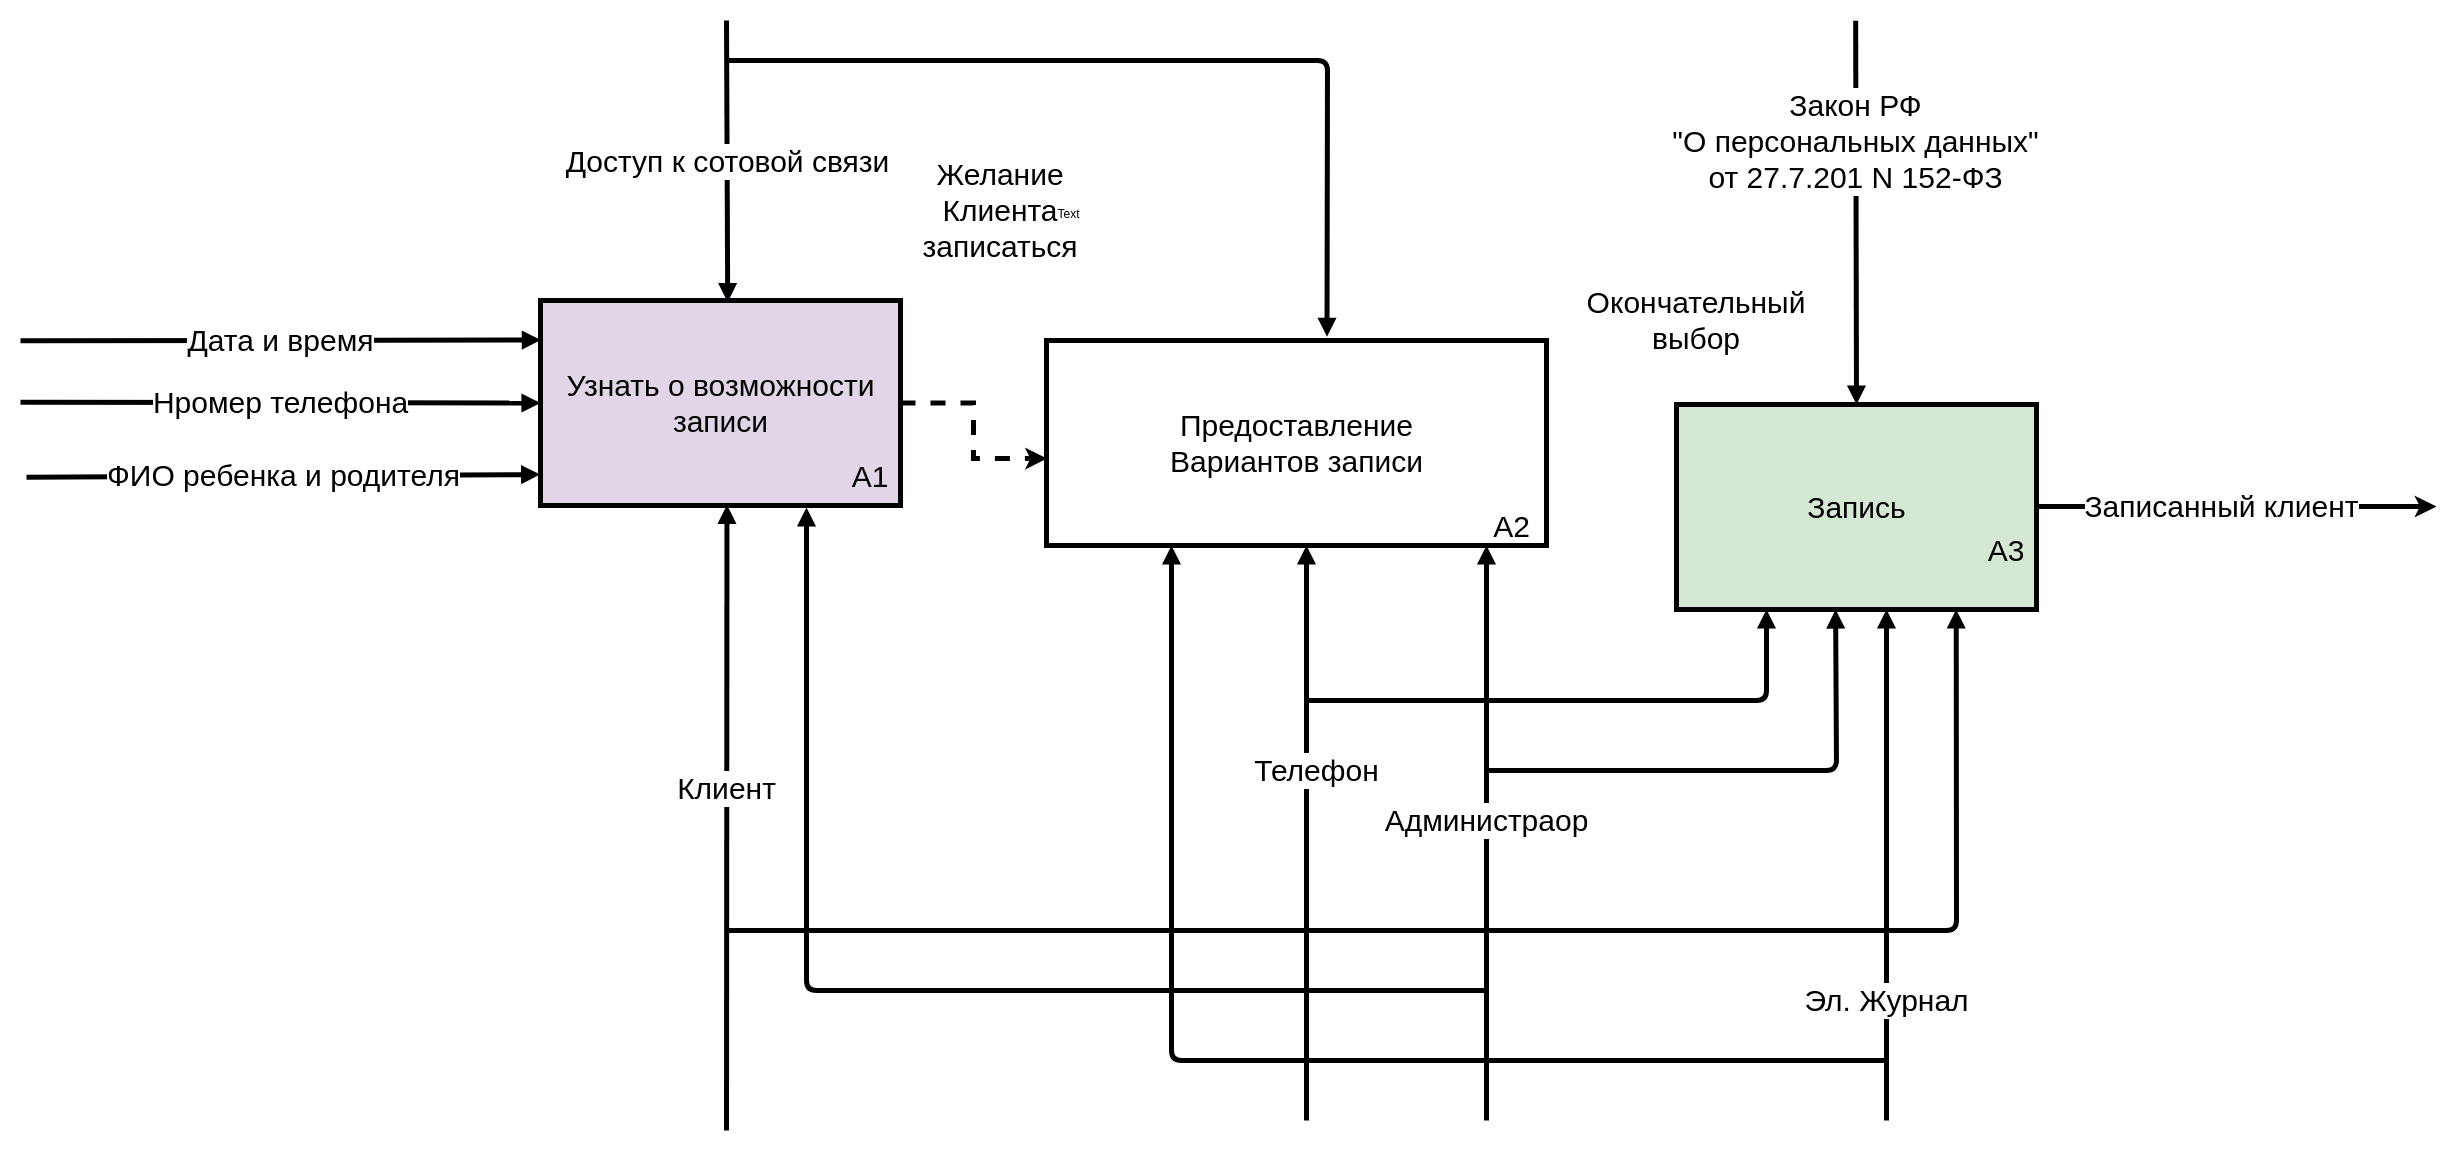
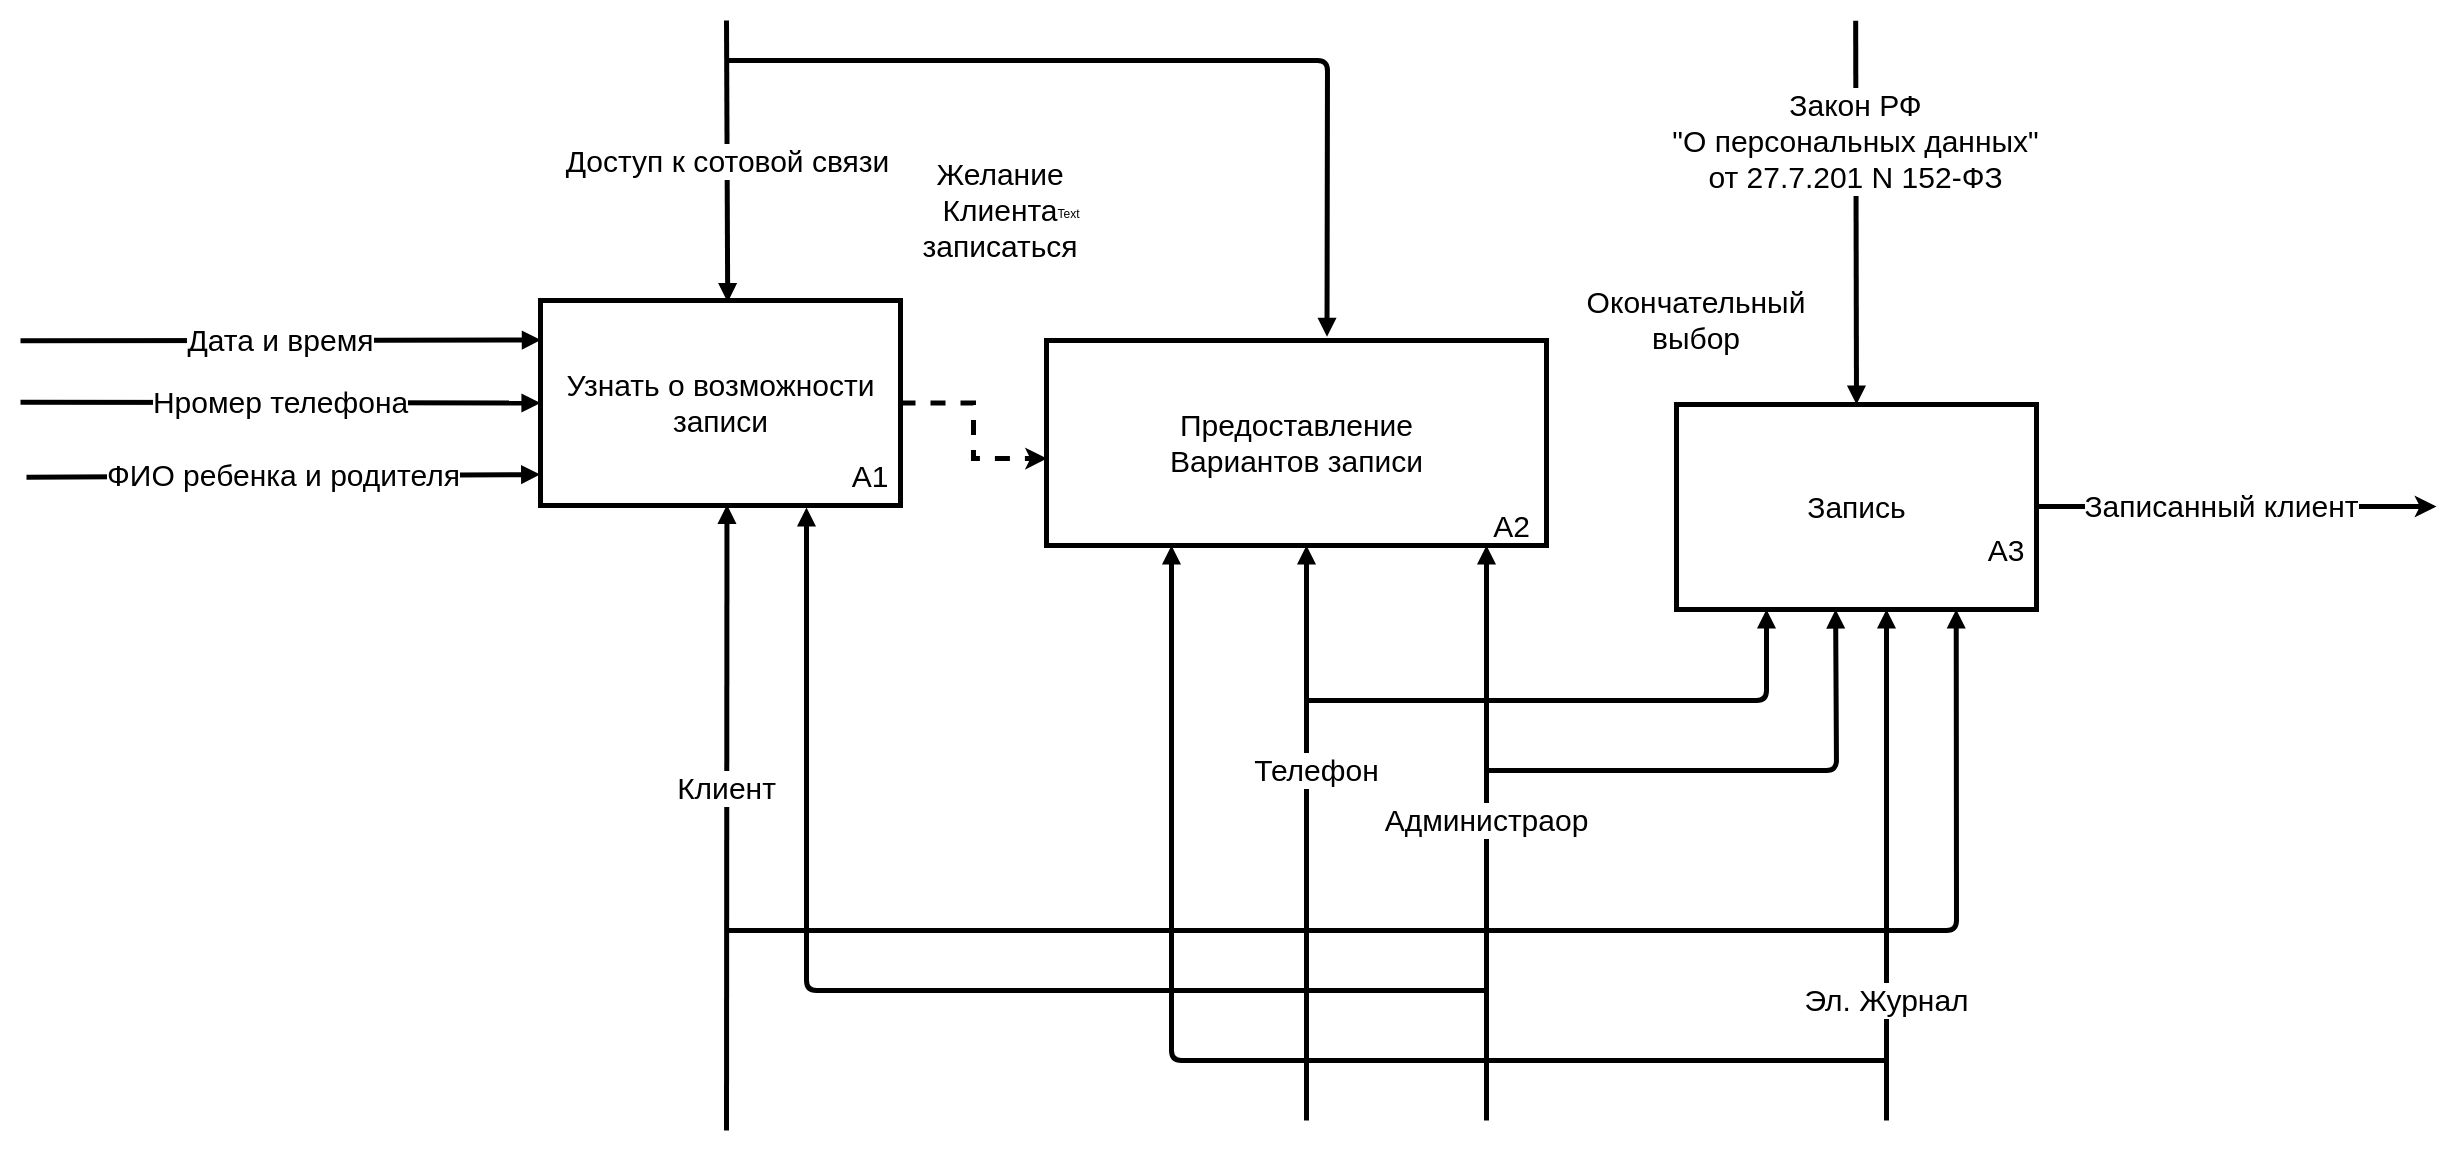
node "Узнать о возможности записи": fillcolor #e1d5e7 -> #ffffff
node "Запись": fillcolor #d5e8d4 -> #ffffff
